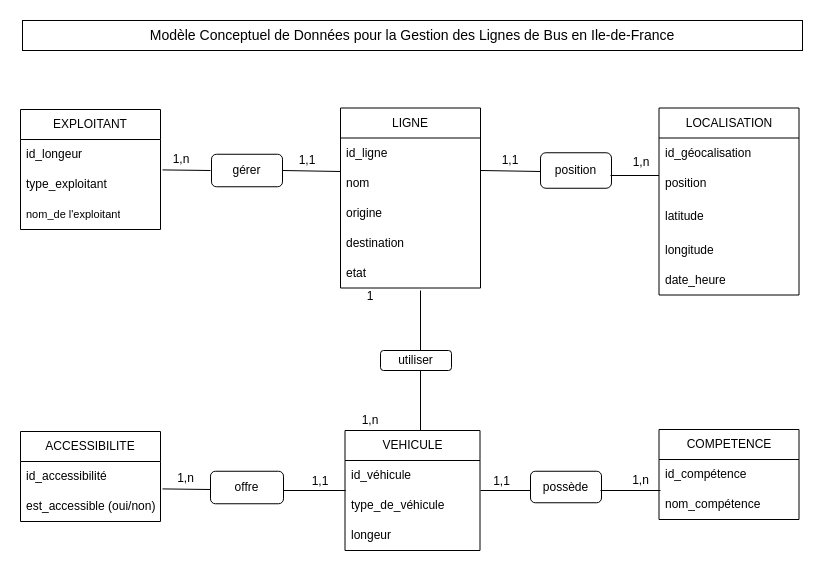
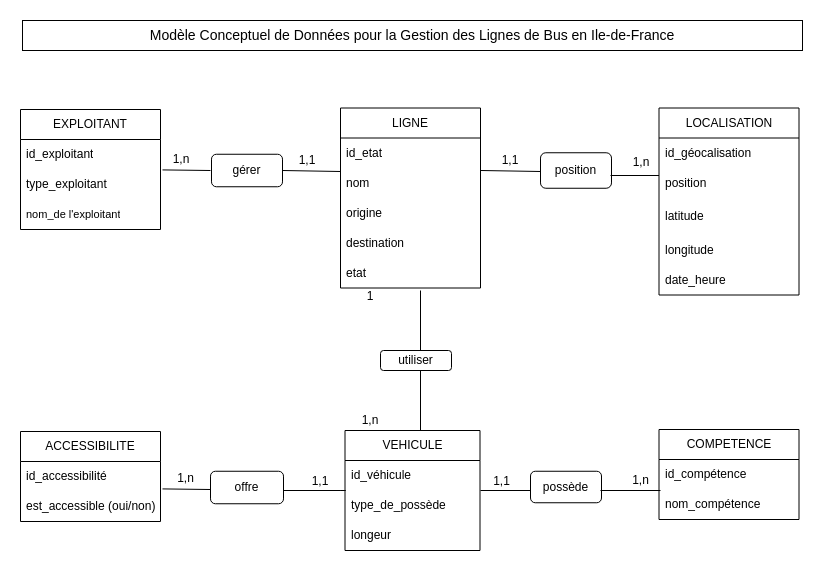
node "id_ligne": label "id_ligne" -> "id_etat"
node "id_longeur": label "id_longeur" -> "id_exploitant"
node "type_de_véhicule": label "type_de_véhicule" -> "type_de_possède"
